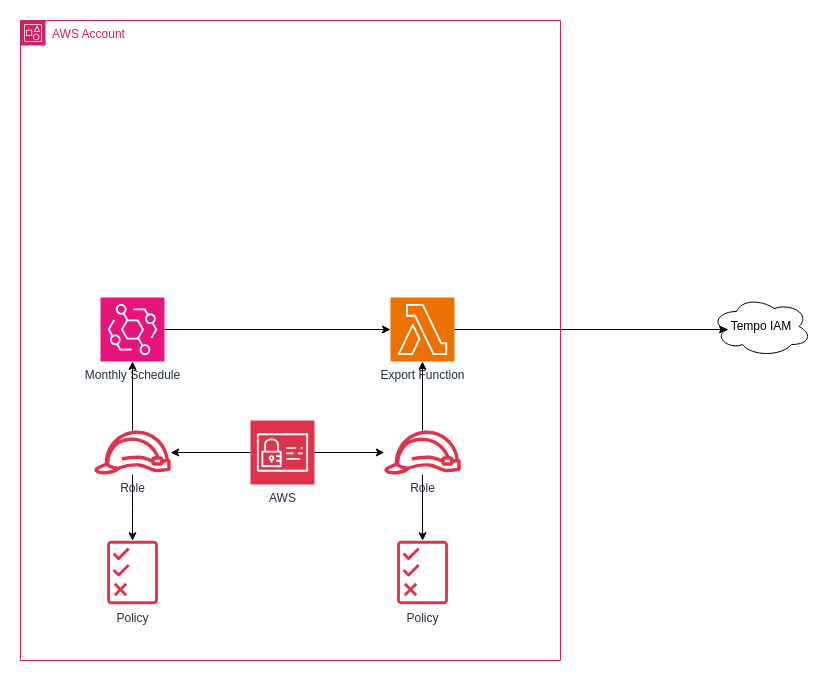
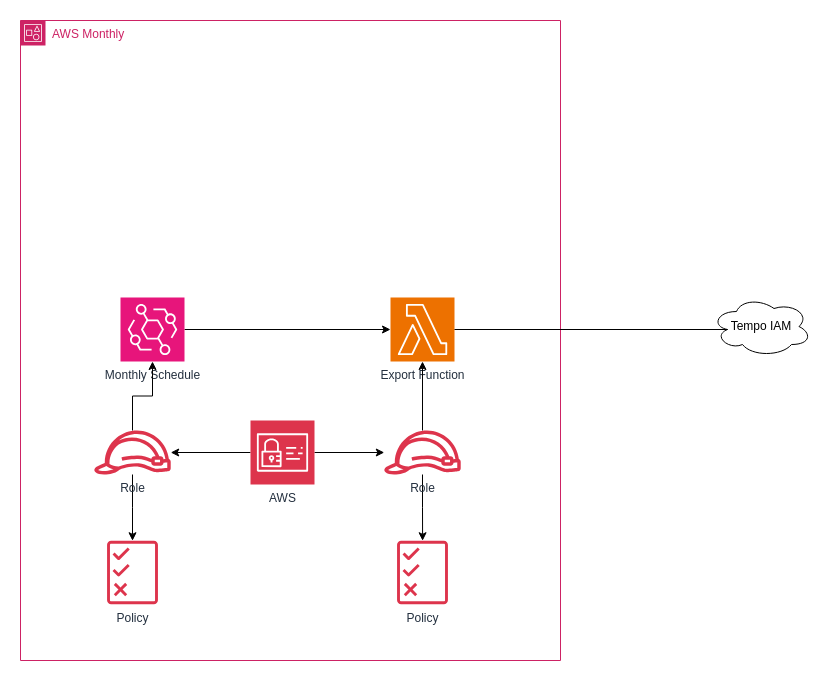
node "AWS Account": label "AWS Account" -> "AWS Monthly"
node "Monthly Schedule": moved (133, 330) -> (153, 330)
edge "Export Function" -> "Tempo IAM": arrowhead classic -> none
